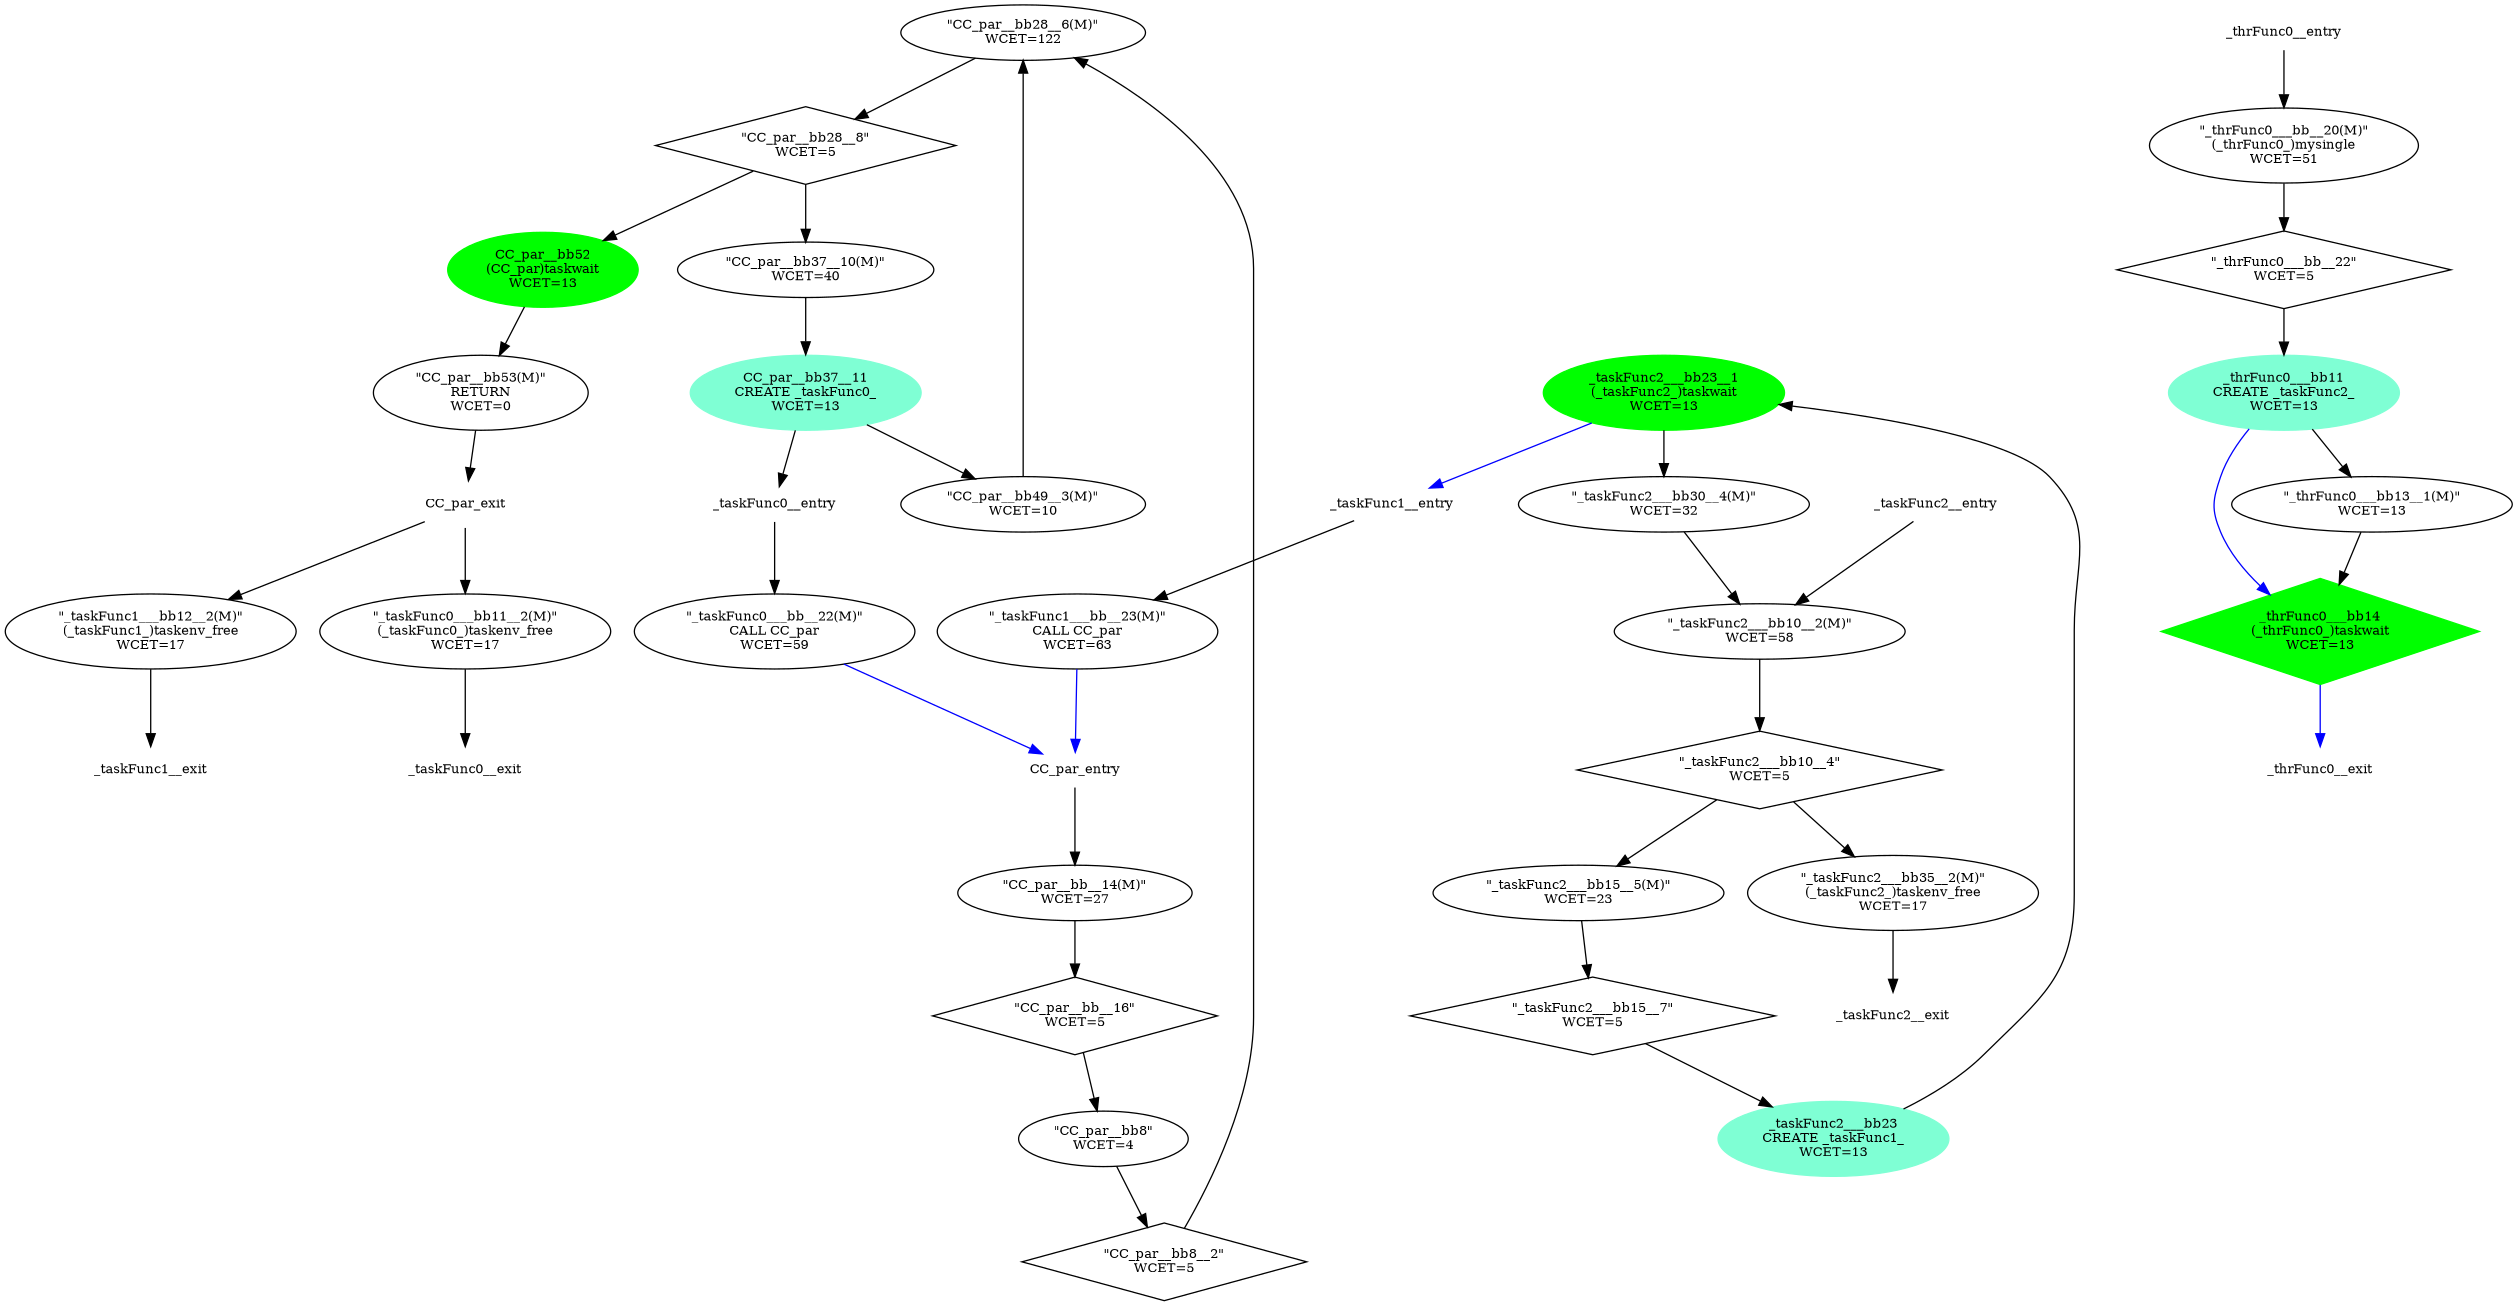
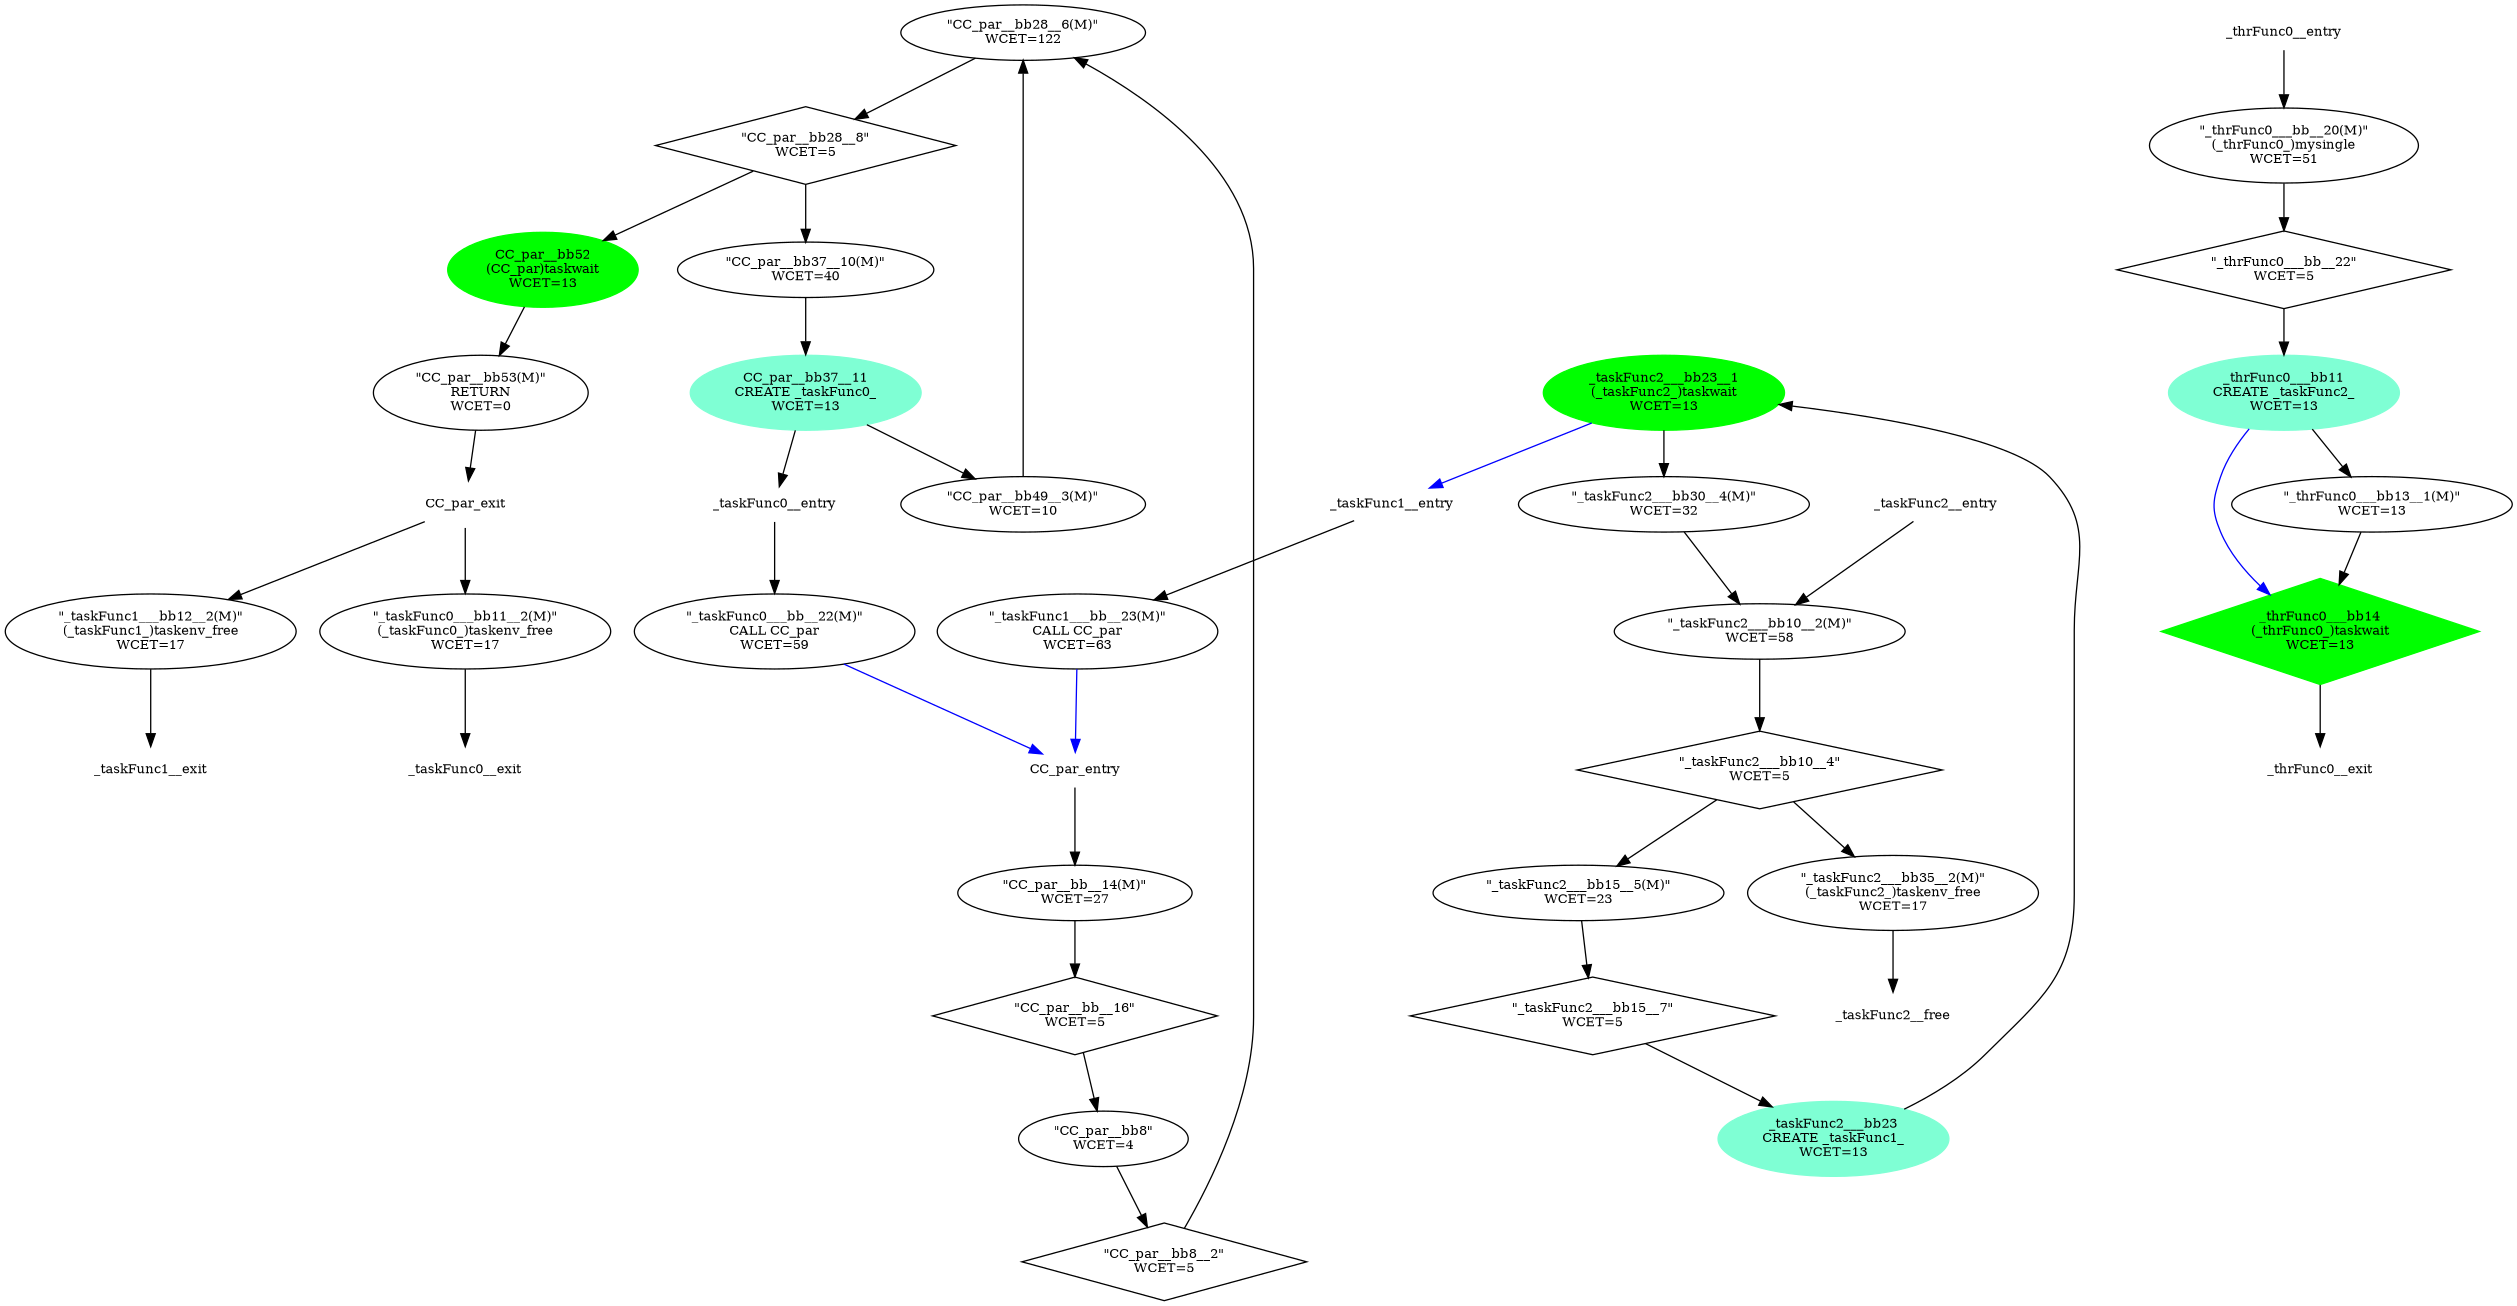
edge "_thrFunc0___bb14 (_thrFunc0_)taskwait WCET=13" -> "_thrFunc0__exit": color blue -> black
node "_taskFunc2__exit": label "_taskFunc2__exit" -> "_taskFunc2__free"
